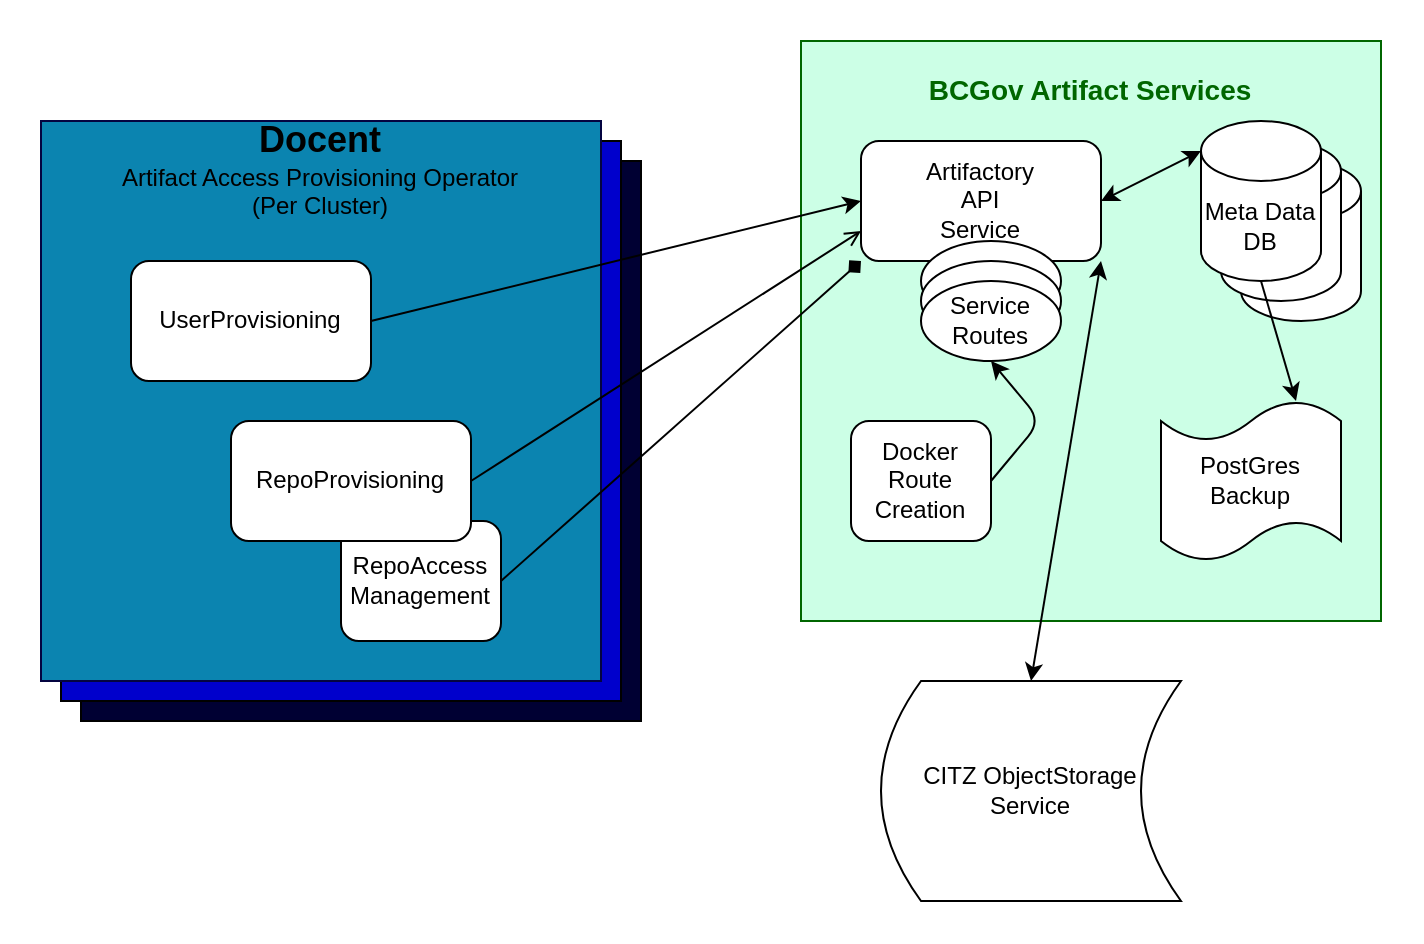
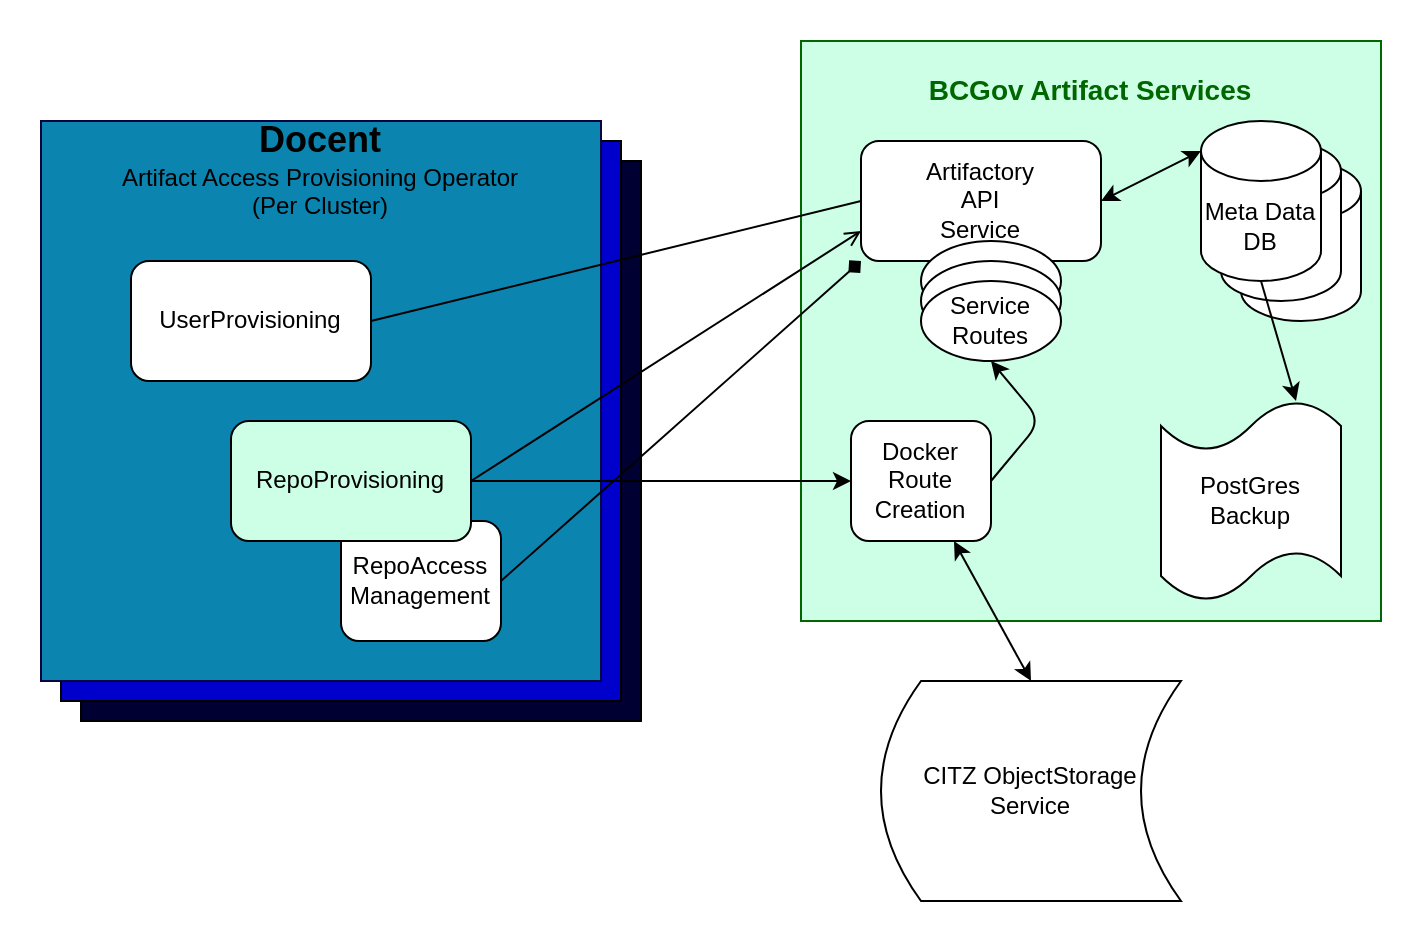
edge "UserProvisioning" -> "Artifactory API Service": arrowhead classic -> none
edge "Artifactory API Service" -- "CITZ ObjectStorage Service": now "Docker Route Creation" -- "CITZ ObjectStorage Service"
node "RepoProvisioning": fillcolor #ffffff -> #ccffe6
node "PostGres Backup": size 180x160 -> 180x200
edge "RepoProvisioning" -> "RepoAccess Management": now "RepoProvisioning" -> "Docker Route Creation"
